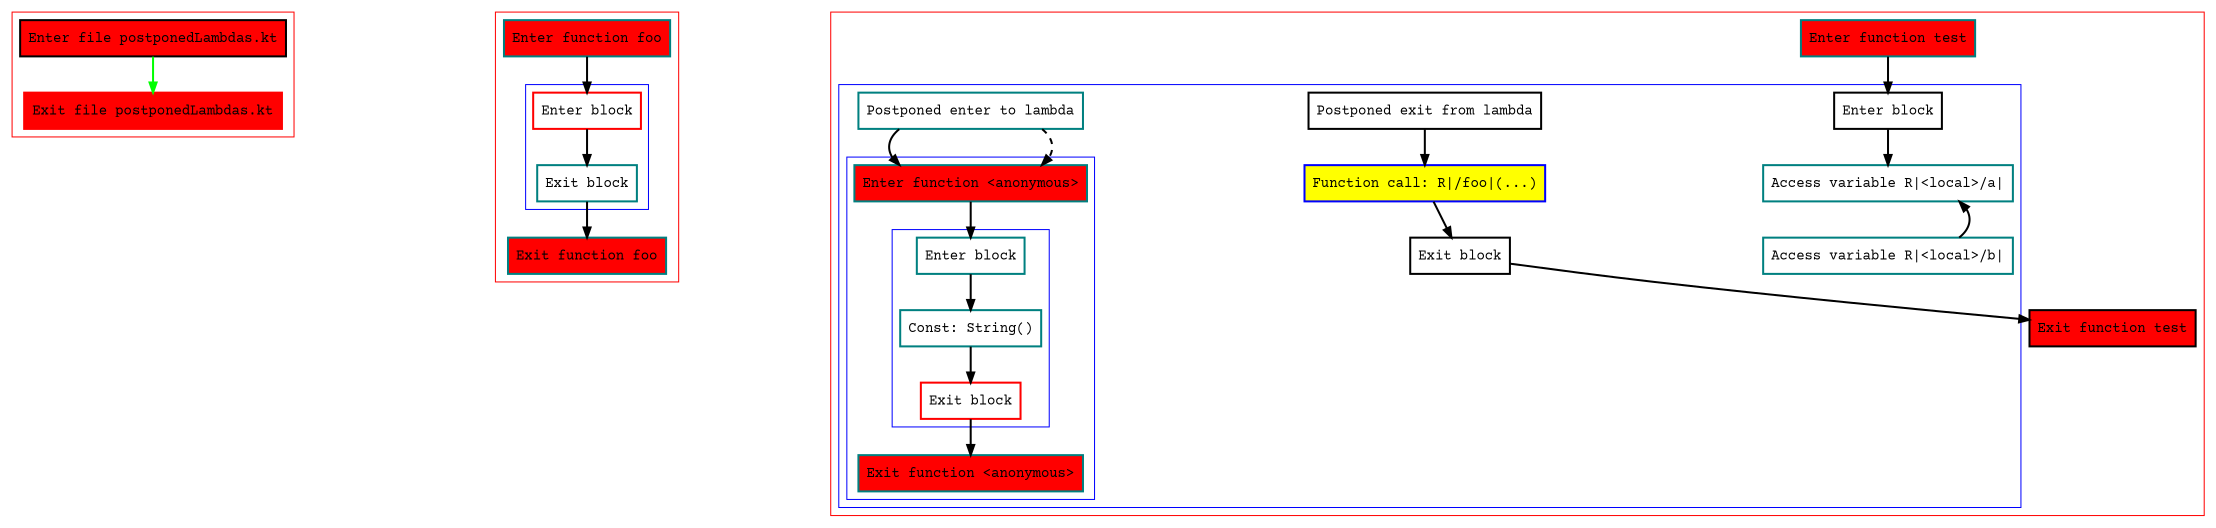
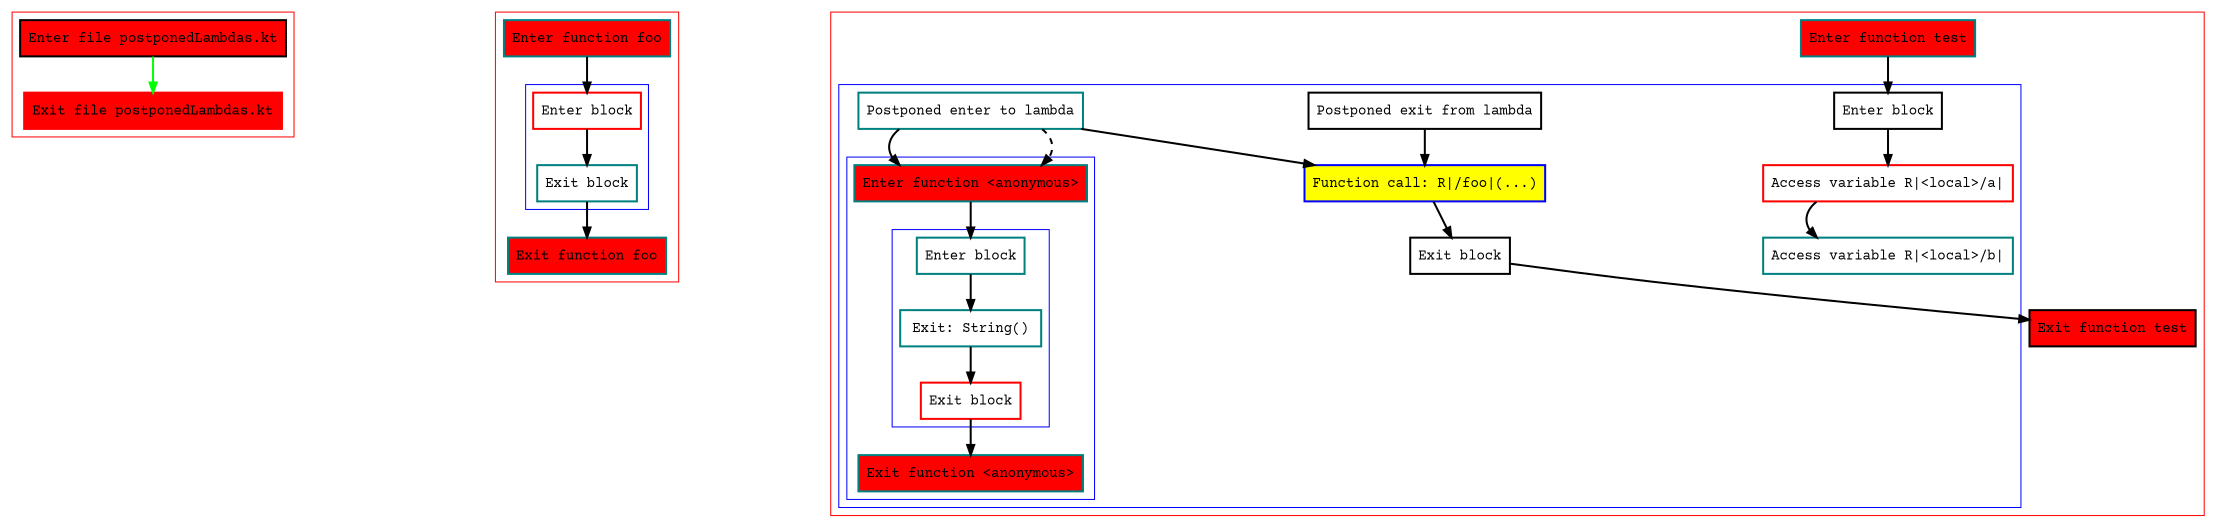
edge "Postponed enter to lambda" -> "Function call: R|/foo|(...)": added
node "Access variable R|<local>/a|": color teal -> red
edge "Access variable R|<local>/b|" -> "Access variable R|<local>/a|": reversed
node "Const: String()": label "Const: String()" -> "Exit: String()"
